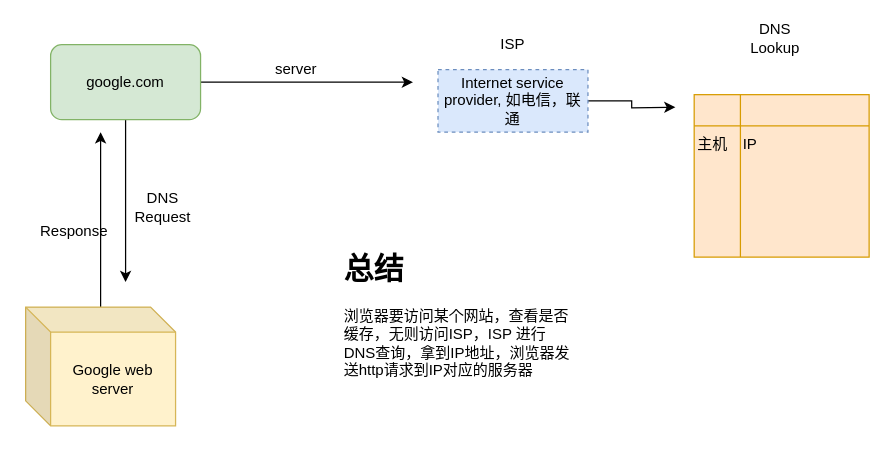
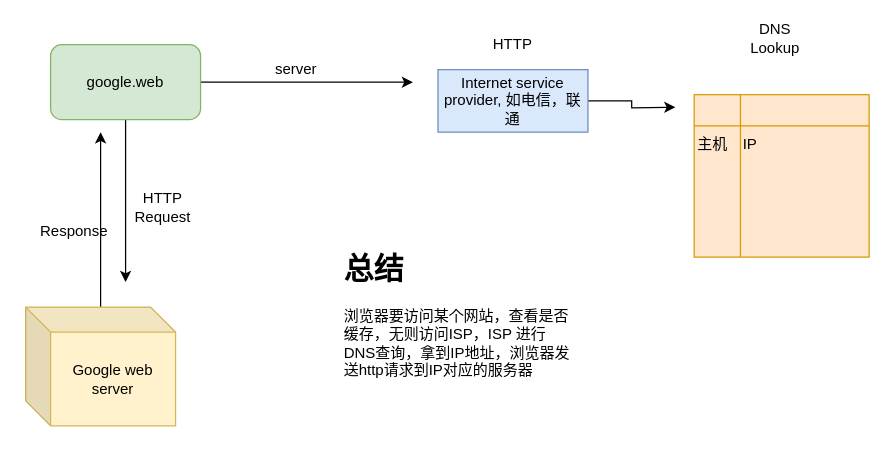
node "ISP": label "ISP" -> "HTTP"
node "google.com": label "google.com" -> "google.web"
node "Internet service provider, 如电信，联通": style dashed -> solid
node "DNS Request": label "DNS Request" -> "HTTP Request"
